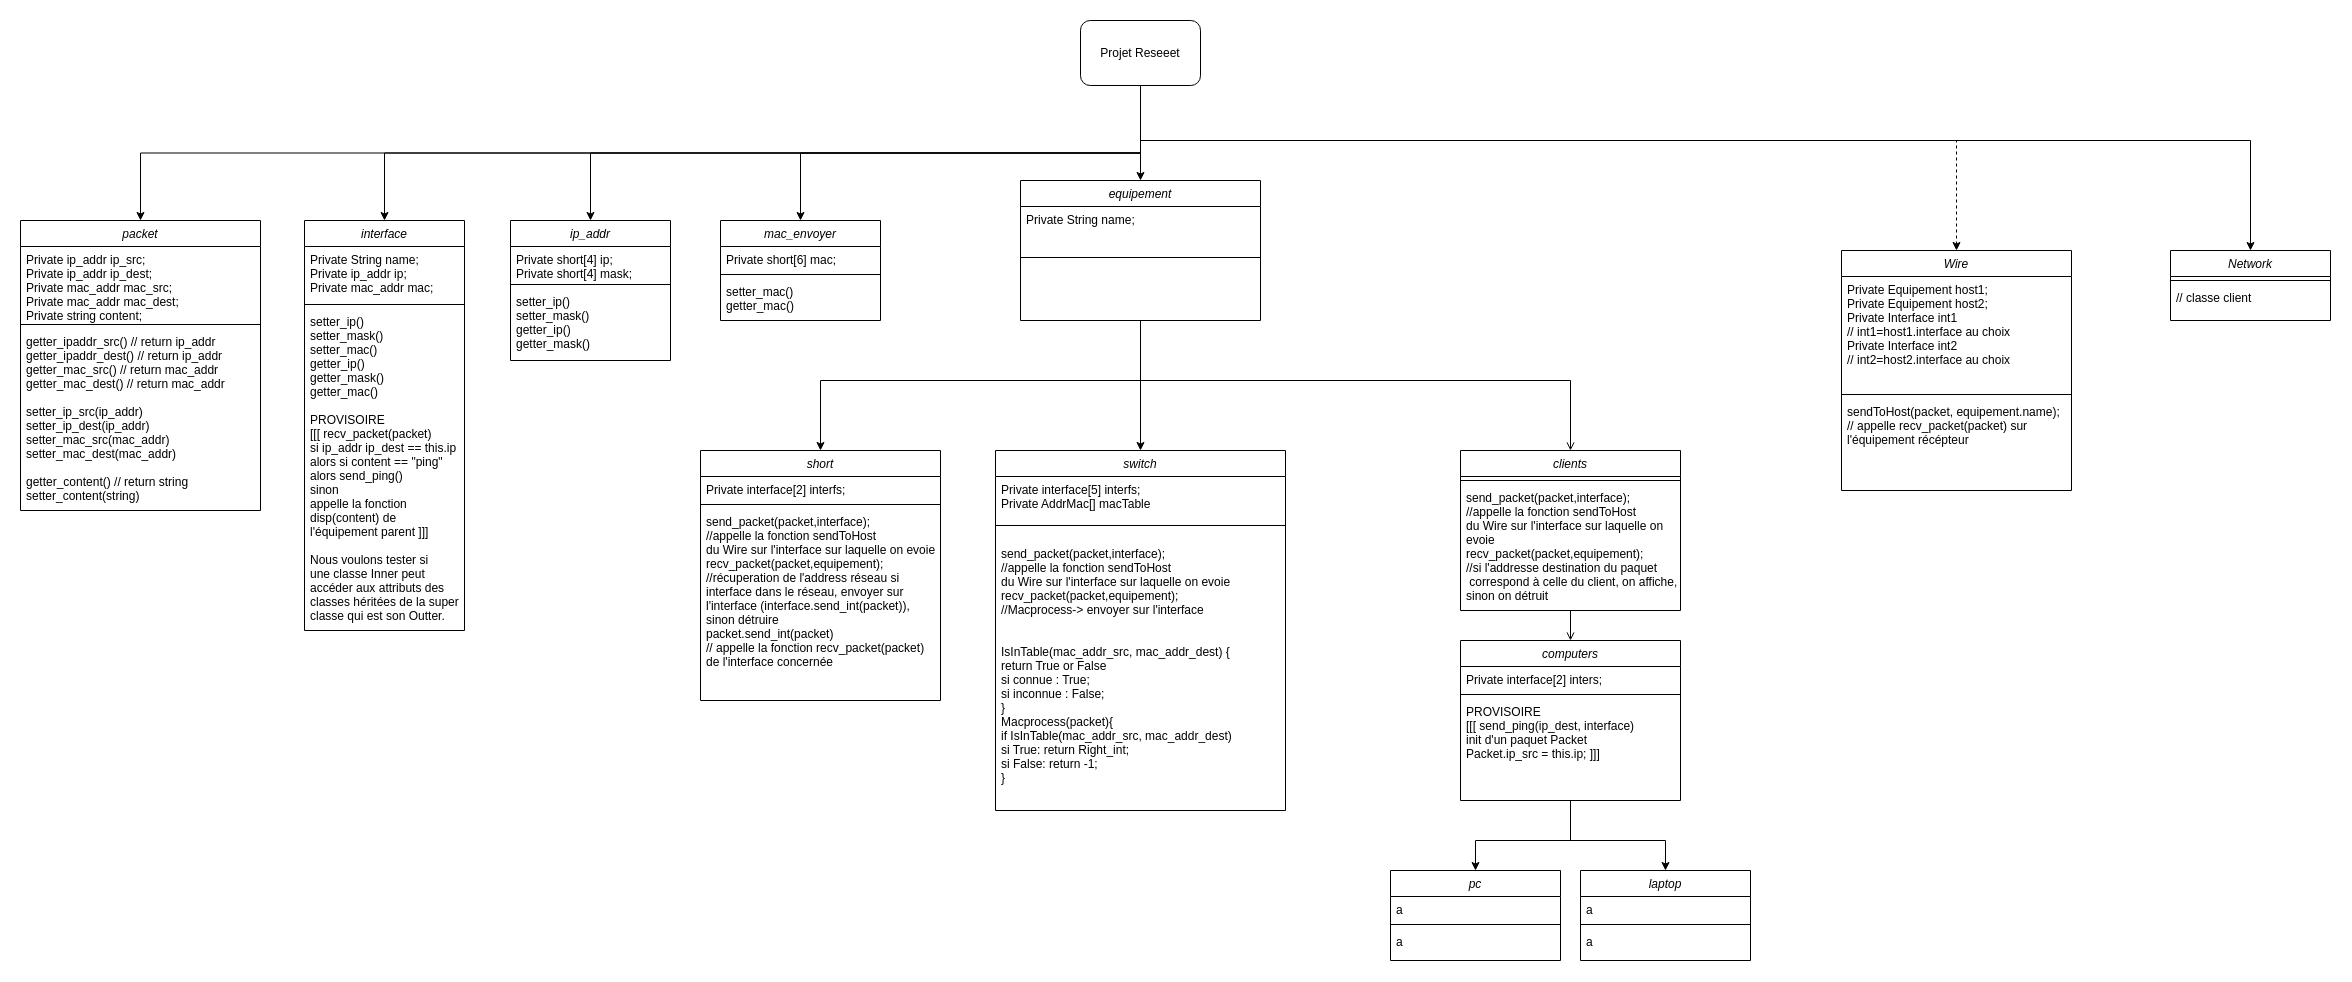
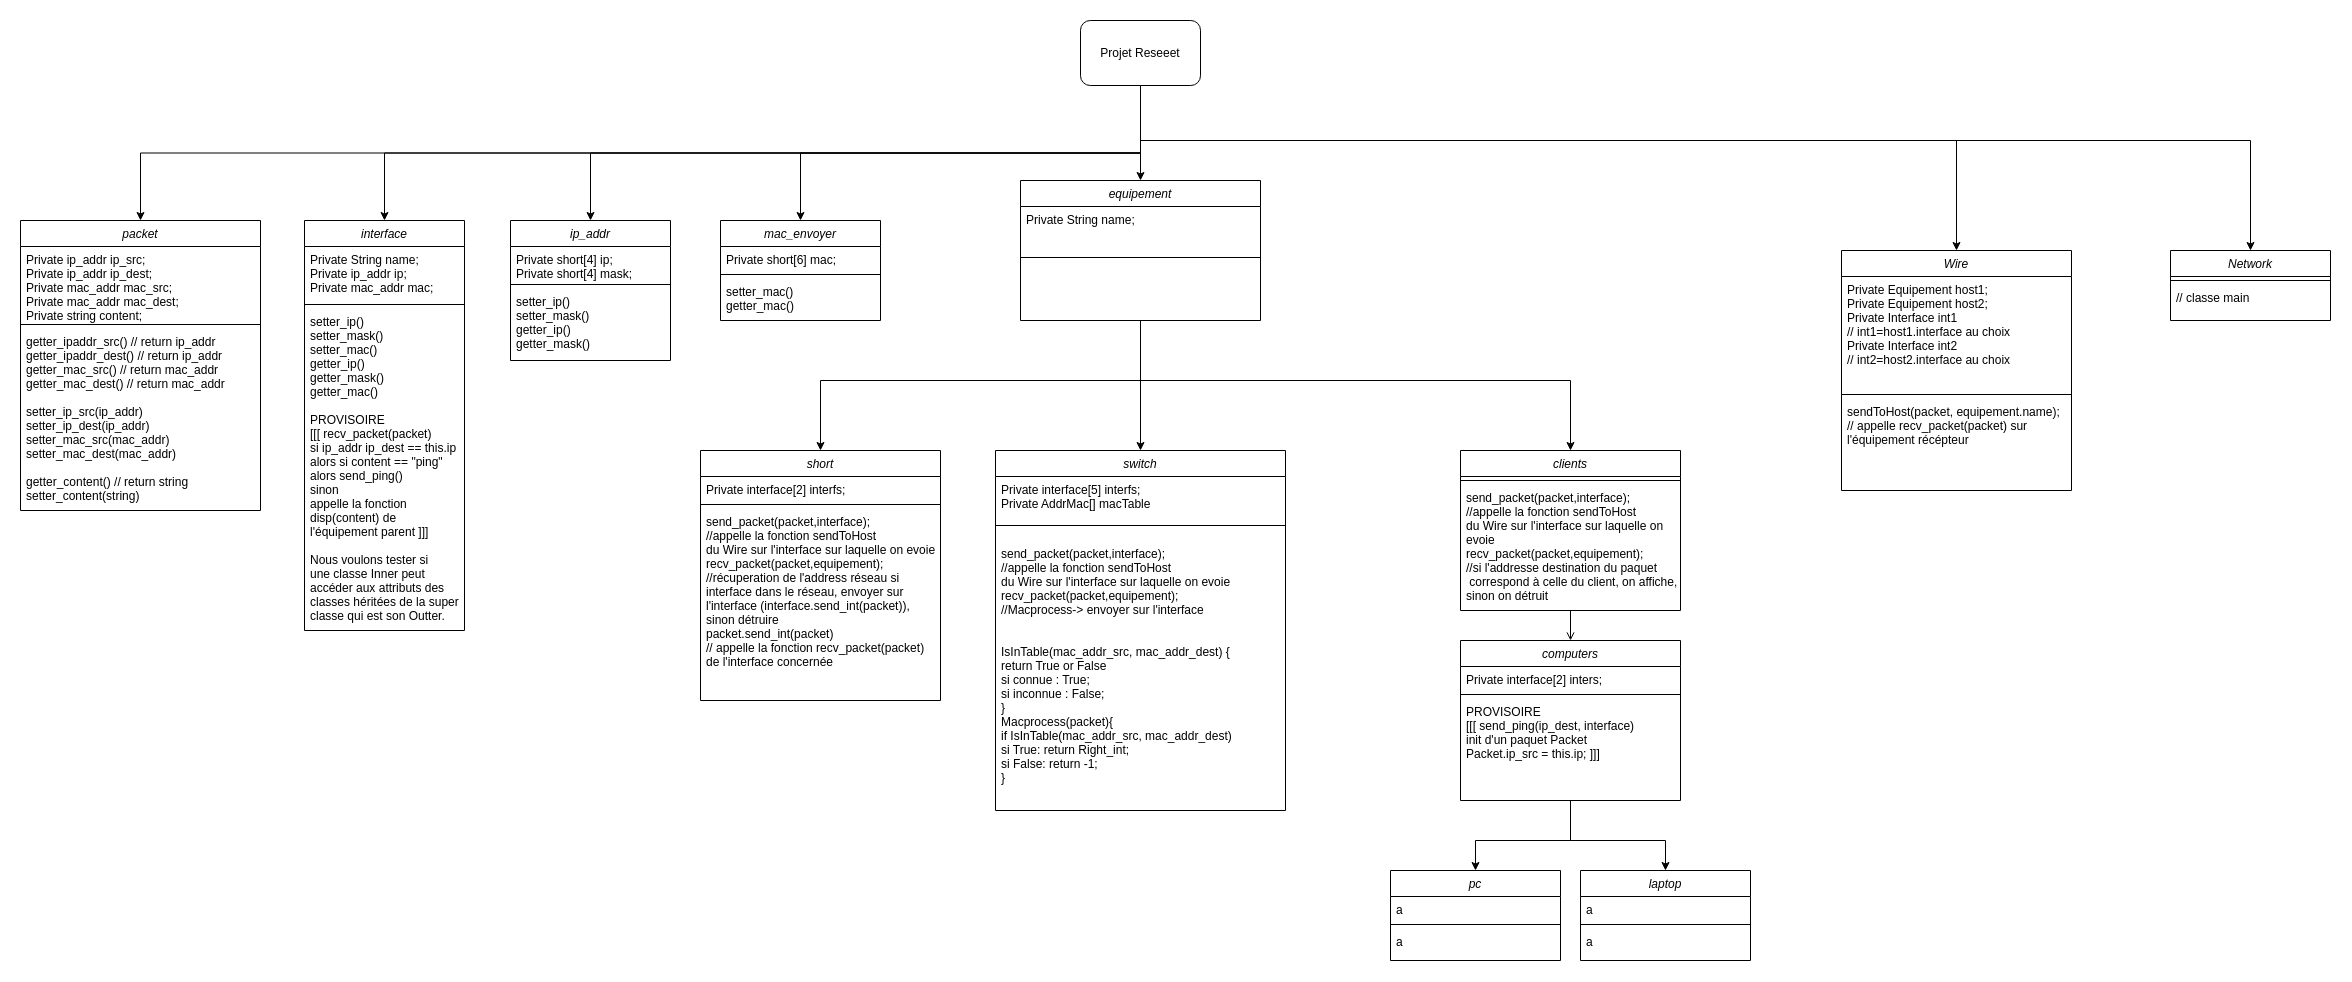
edge "Projet Reseeet" -> "Wire": style dashed -> solid
node "// classe client": label "// classe client" -> "// classe main"
edge "equipement" -> "clients": arrowhead open -> classic
